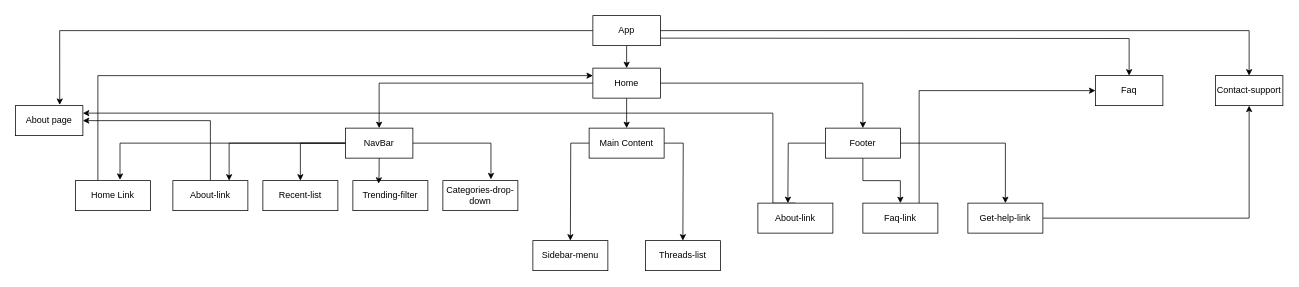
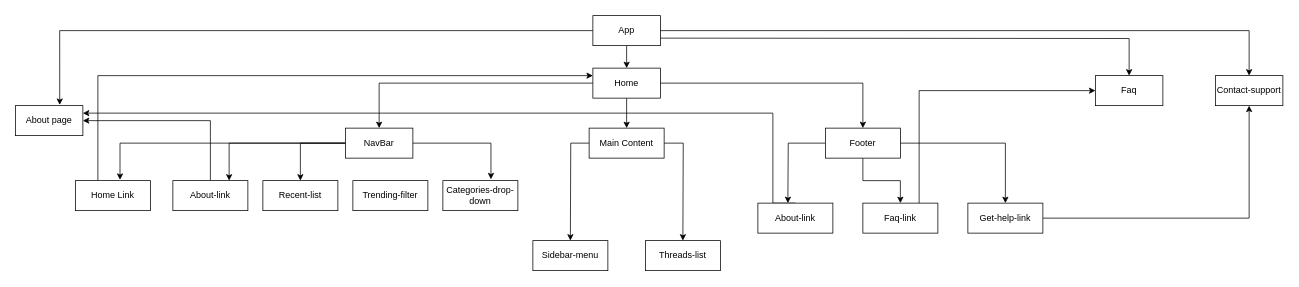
edge "NavBar" -> "Trending-filter": removed
